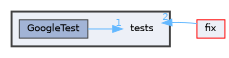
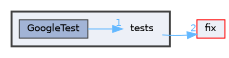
edge "fix" -> "tests": reversed
